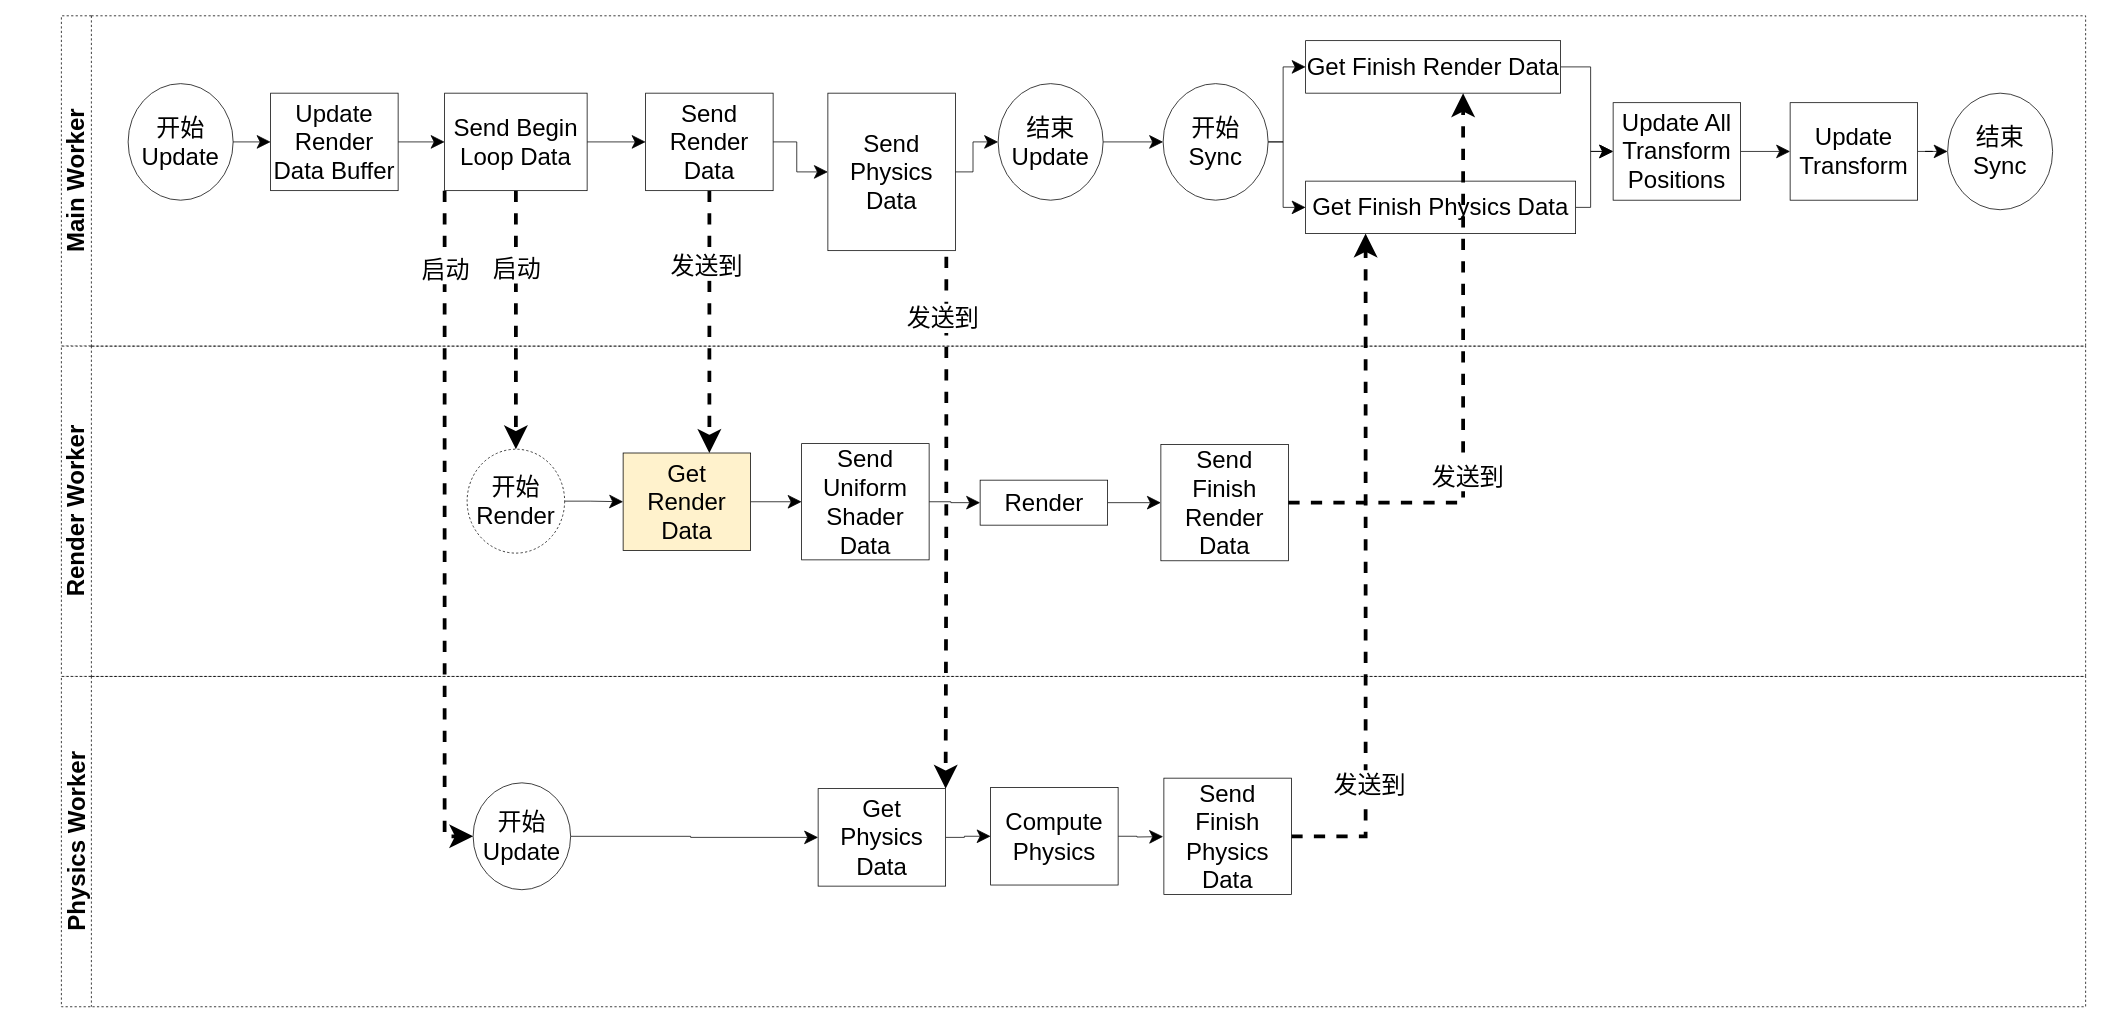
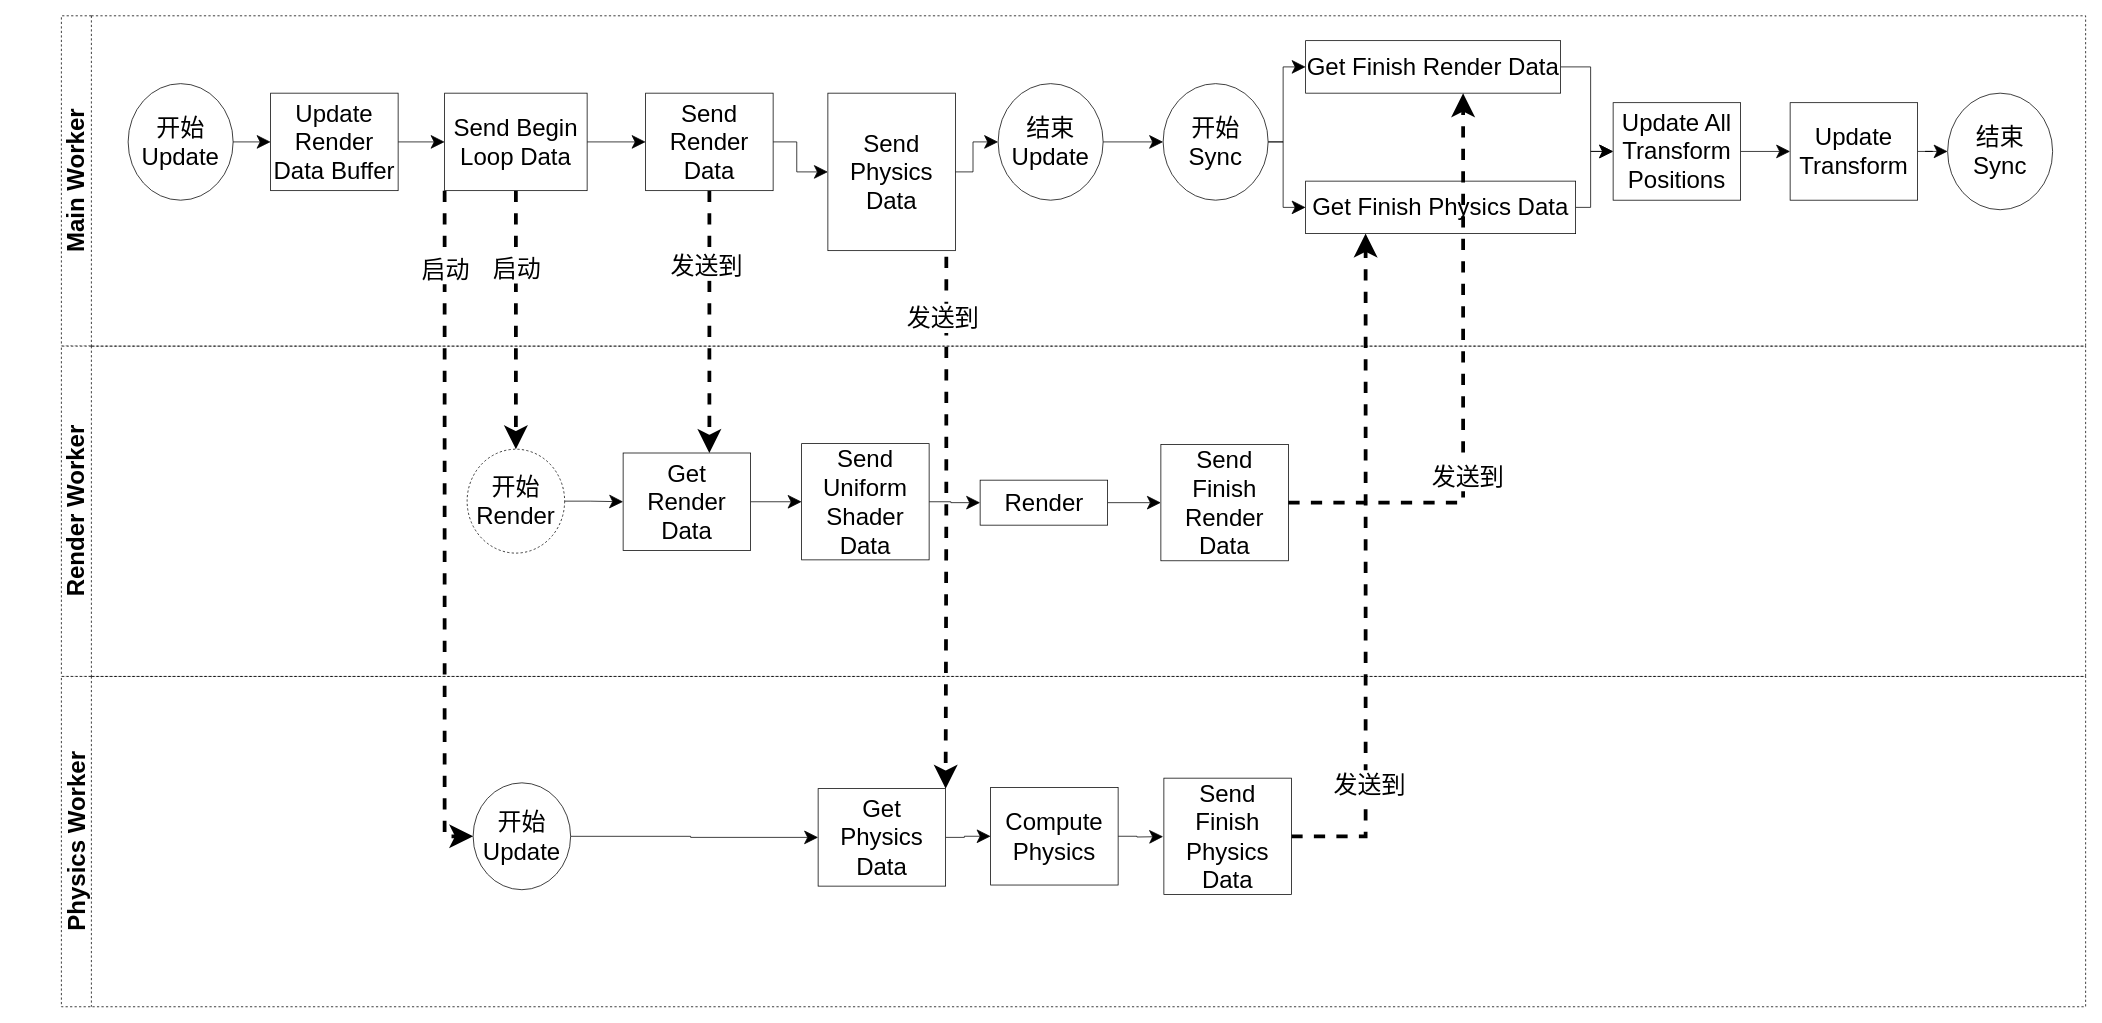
node "Get Render Data": fillcolor #fff2cc -> #ffffff
